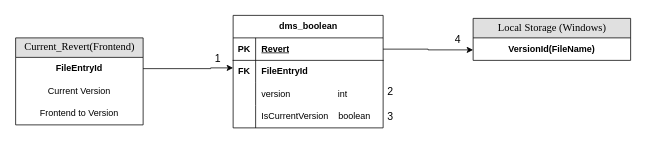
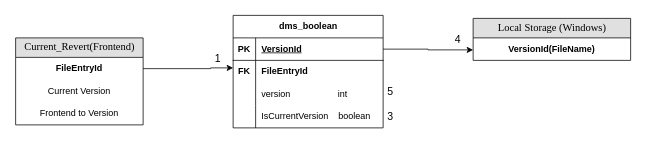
node "Revert": label "Revert" -> "VersionId"
node "2": label "2" -> "5"
